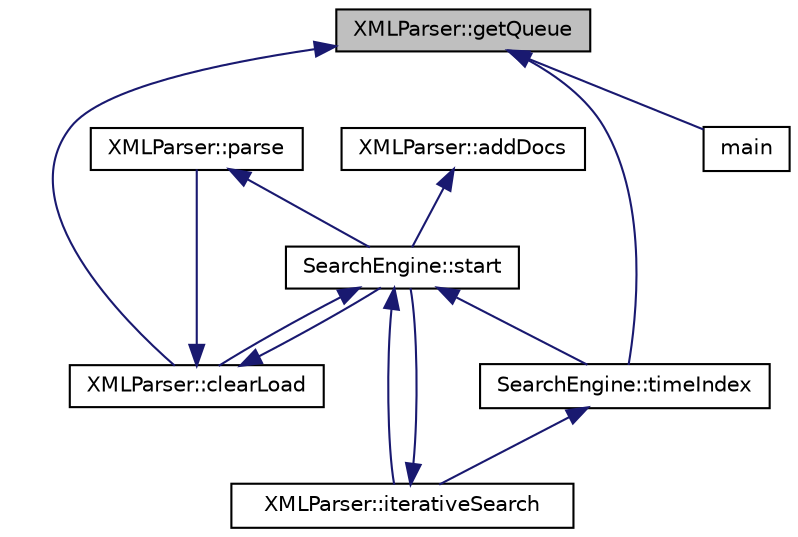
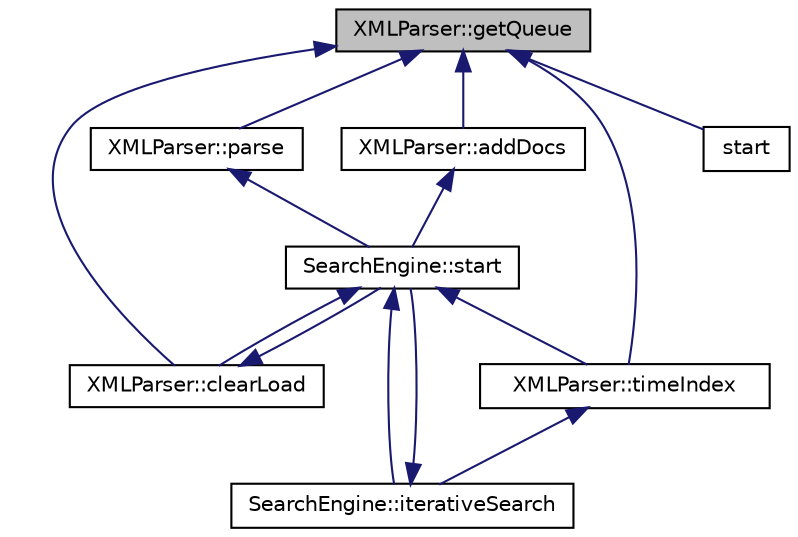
edge "XMLParser::addDocs" -> "XMLParser::getQueue": added
node "main": label "main" -> "start"
edge "XMLParser::parse" -> "XMLParser::clearLoad": now "XMLParser::parse" -> "XMLParser::getQueue"
node "SearchEngine::timeIndex": label "SearchEngine::timeIndex" -> "XMLParser::timeIndex"
node "XMLParser::iterativeSearch": label "XMLParser::iterativeSearch" -> "SearchEngine::iterativeSearch"
